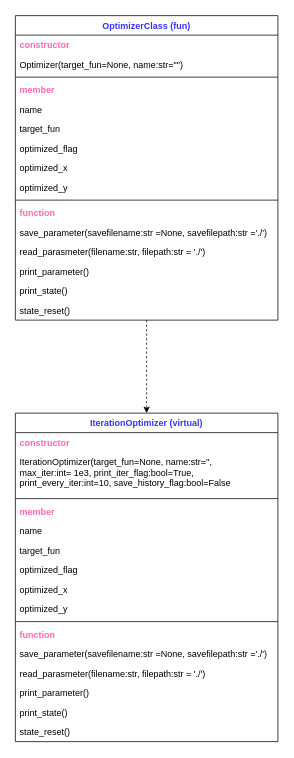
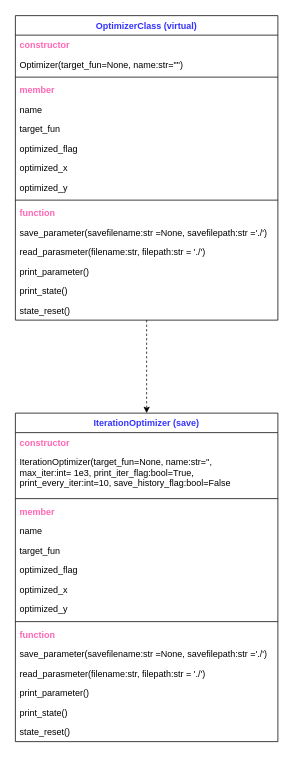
node "OptimizerClass (fun)": label "OptimizerClass (fun)" -> "OptimizerClass (virtual)"
node "IterationOptimizer (virtual)": label "IterationOptimizer (virtual)" -> "IterationOptimizer (save)"
